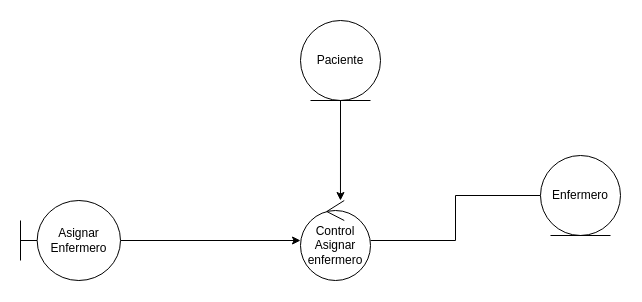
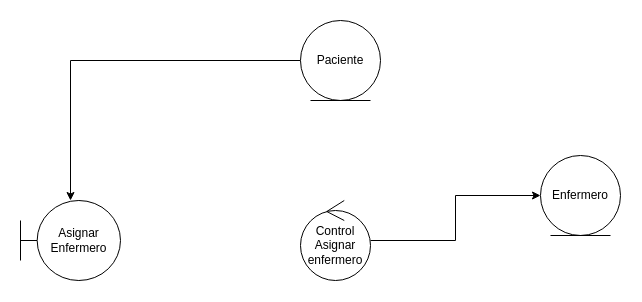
edge "Paciente" -> "Control Asignar enfermero": now "Paciente" -> "Asignar Enfermero"
edge "Enfermero" -- "Control Asignar enfermero": arrowhead none -> classic
edge "Asignar Enfermero" -> "Control Asignar enfermero": removed
